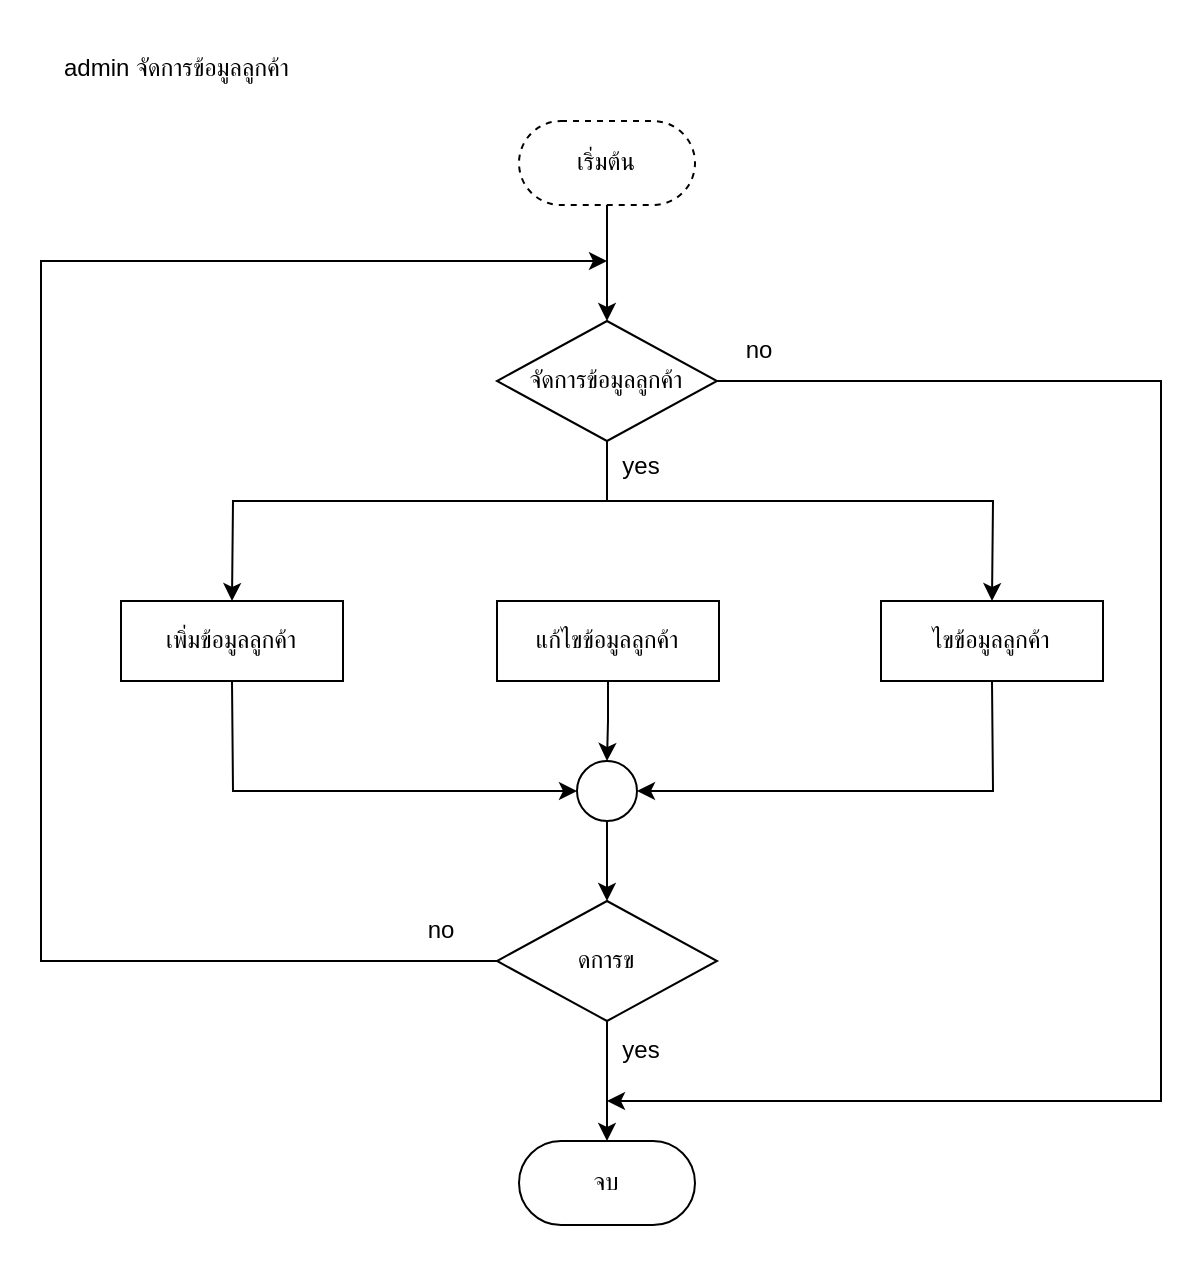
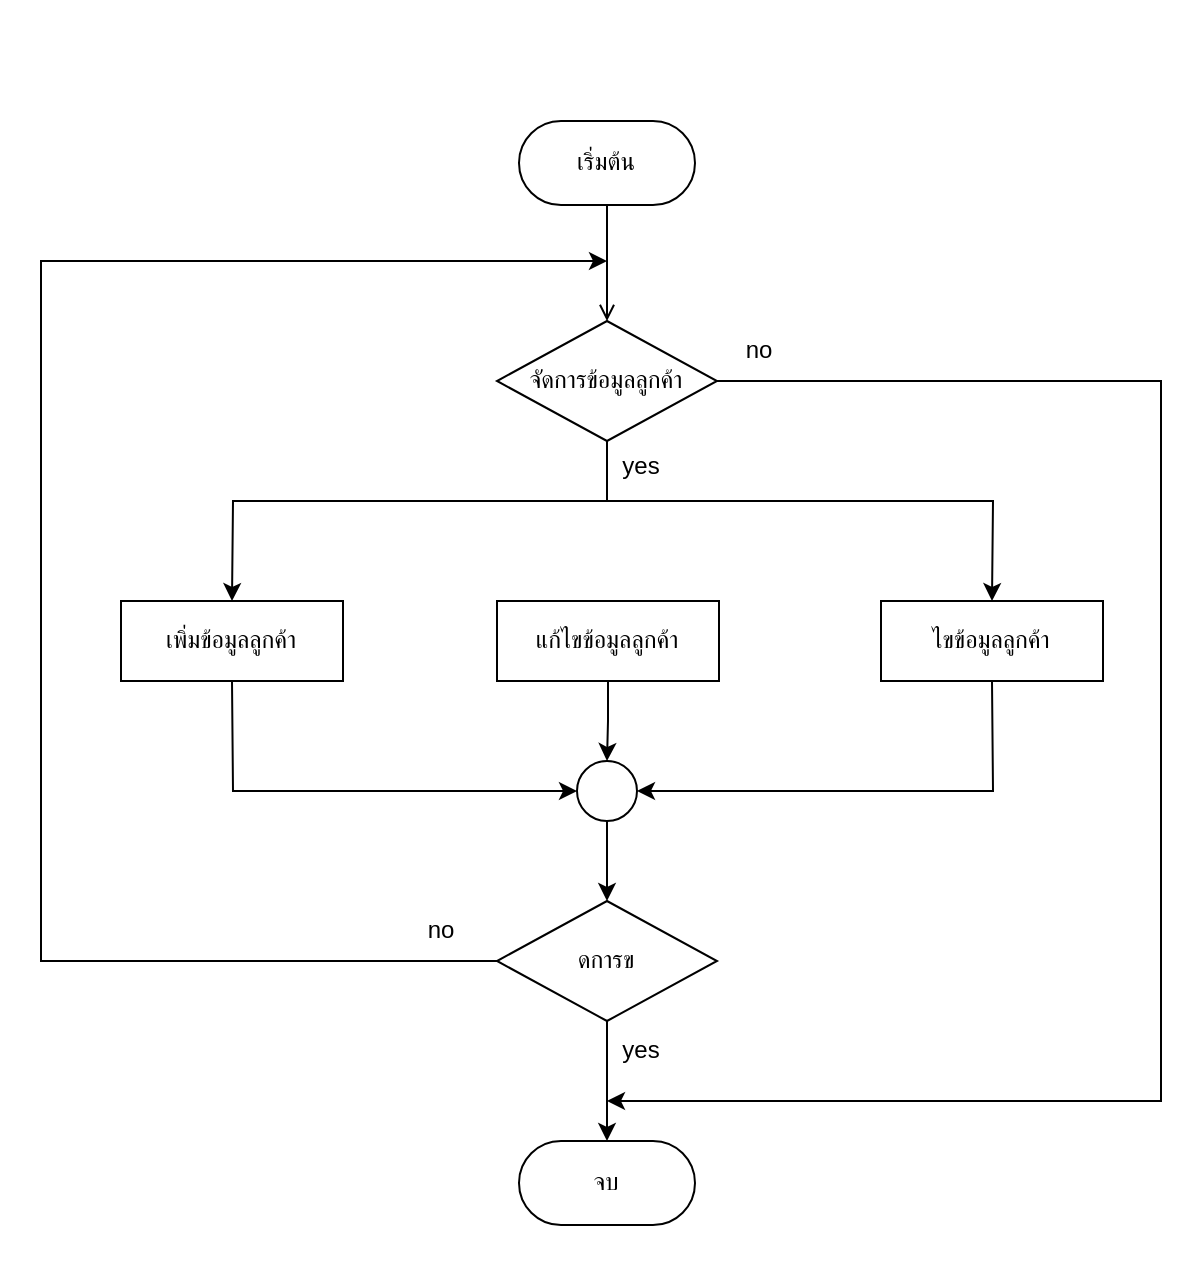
node "admin จัดการข้อมูลลูกค้า": removed
node "เริ่มต้น": style dashed -> solid
edge "เริ่มต้น" -> "จัดการข้อมูลลูกค้า": arrowhead classic -> open
